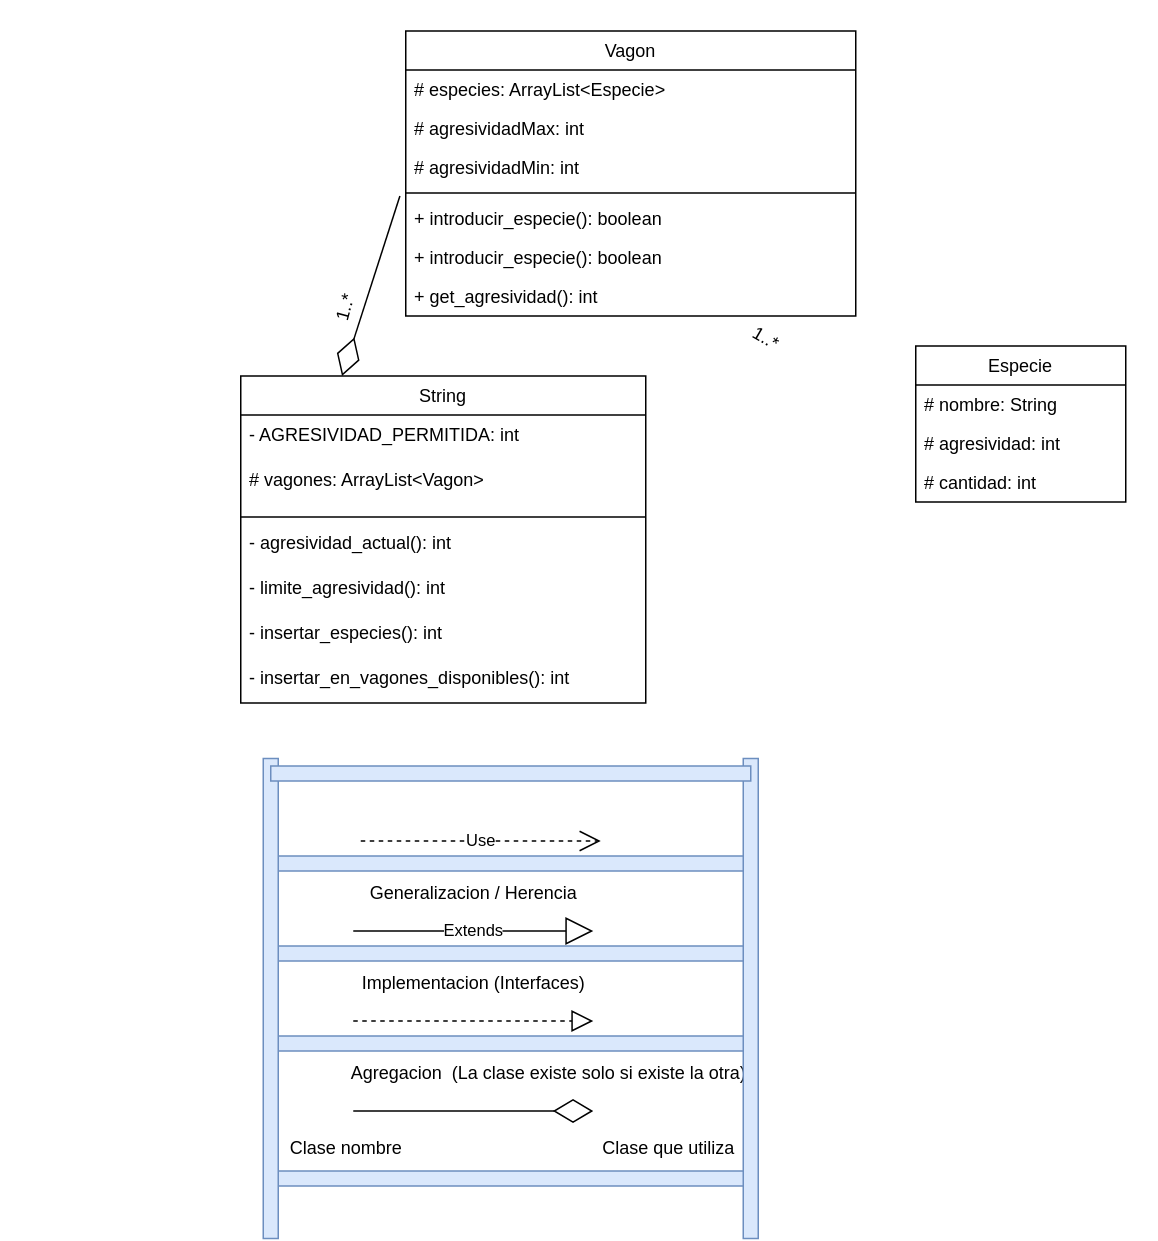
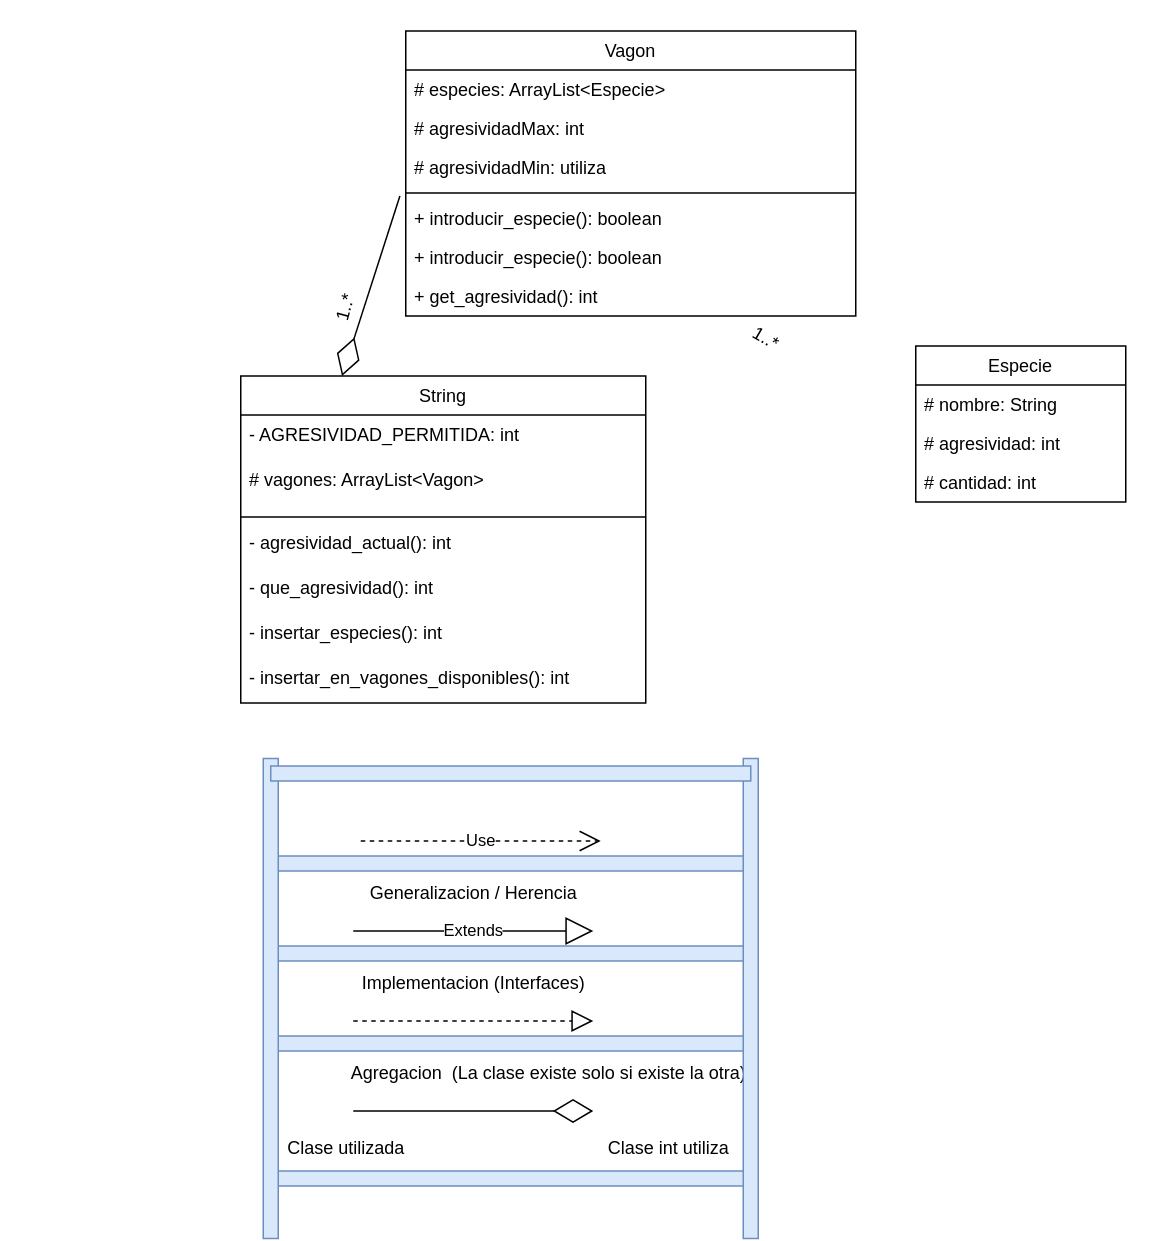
node "# agresividadMin: int": label "# agresividadMin: int" -> "# agresividadMin: utiliza"
node "- limite_agresividad(): int": label "- limite_agresividad(): int" -> "- que_agresividad(): int"
node "Clase nombre": label "Clase nombre" -> "Clase utilizada"
node "Clase que utiliza": label "Clase que utiliza" -> "Clase int utiliza"
